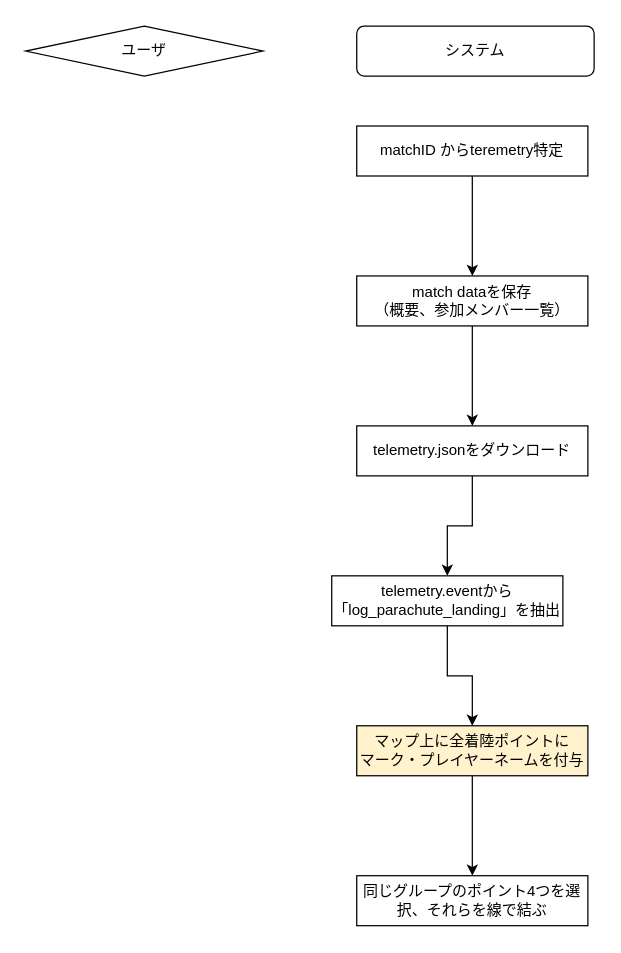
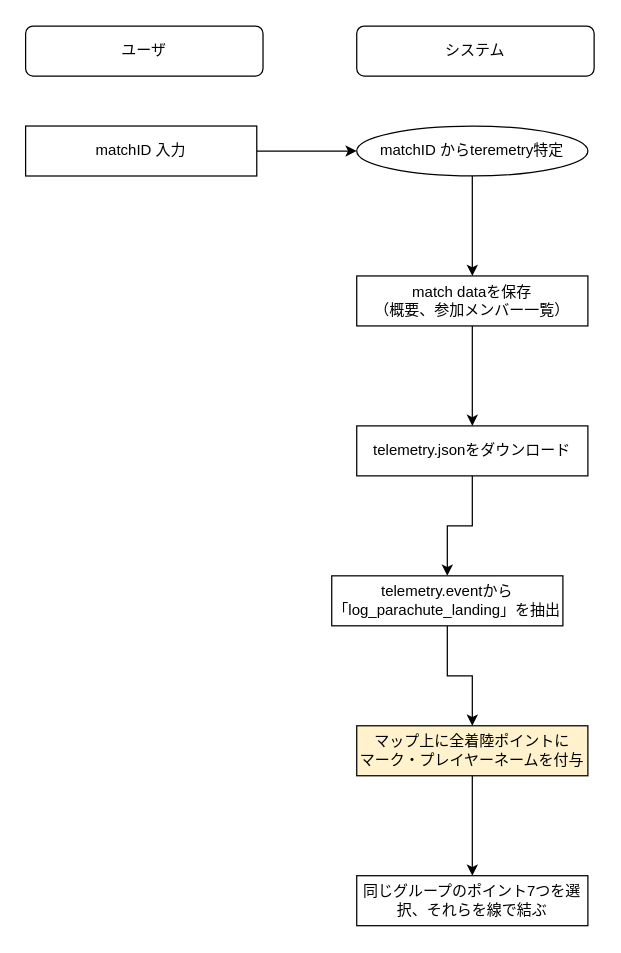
node "ユーザ": shape diamond -> rounded rectangle
node "matchID 入力": added
edge "matchID 入力" -> "matchID からteremetry特定": added
node "matchID からteremetry特定": shape rectangle -> ellipse
node "同じグループのポイント4つを選択、それらを線で結ぶ": label "同じグループのポイント4つを選択、それらを線で結ぶ" -> "同じグループのポイント7つを選択、それらを線で結ぶ"
